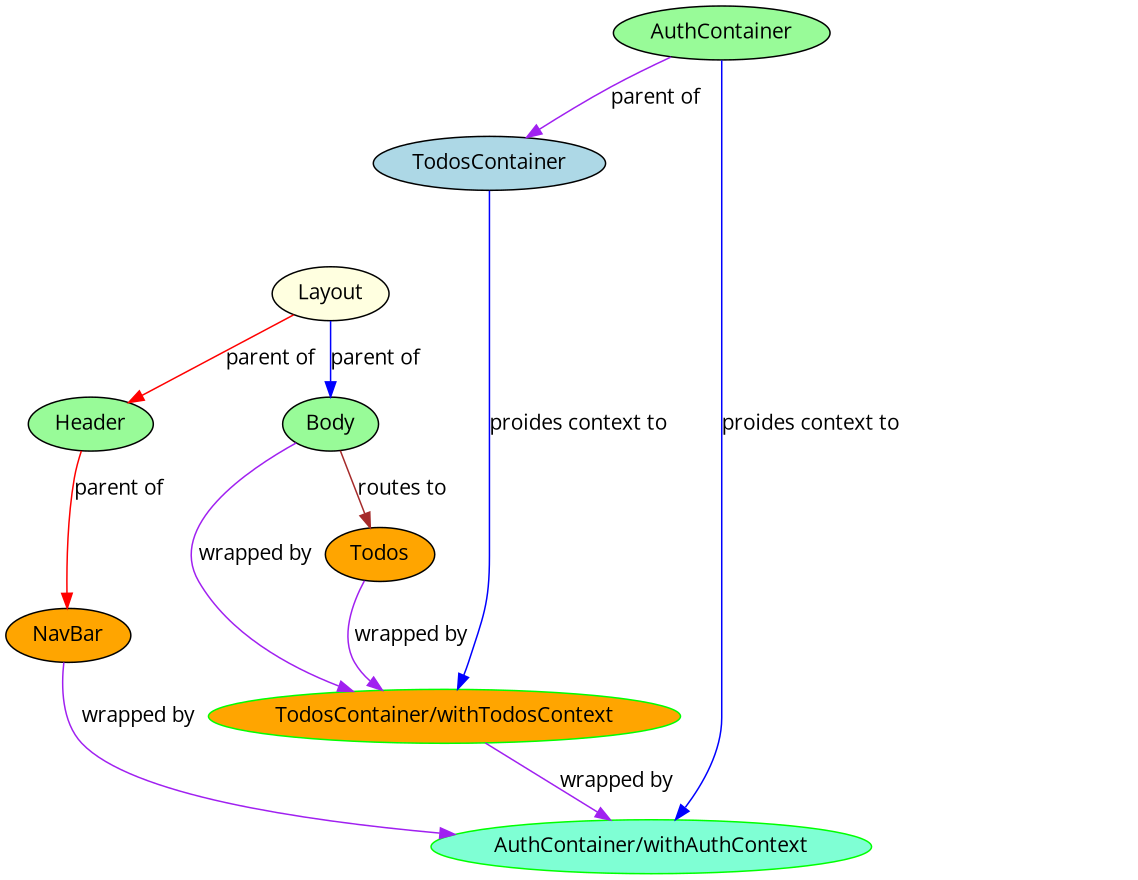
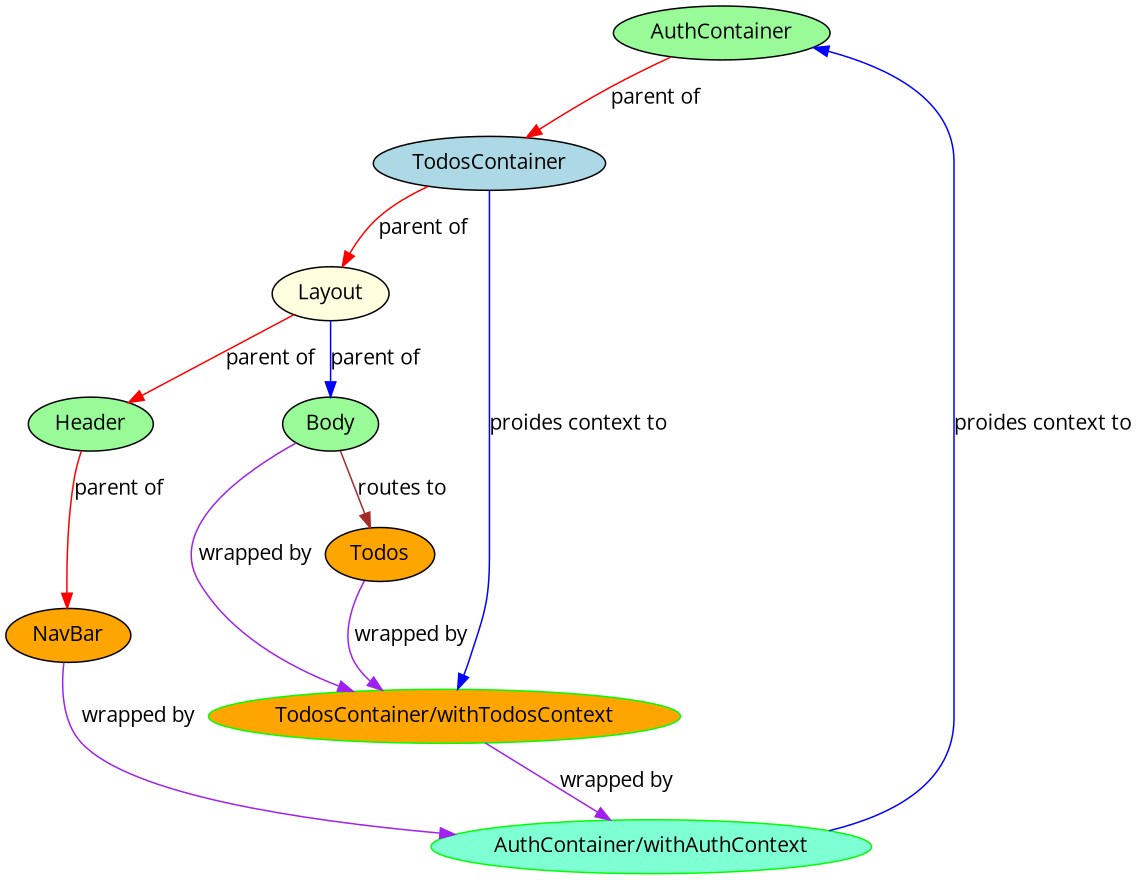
edge "AuthContainer" -> "TodosContainer": color purple -> red
edge "TodosContainer" -> "Layout": added, label "parent of"
edge "AuthContainer" -> "AuthContainer/withAuthContext": reversed
